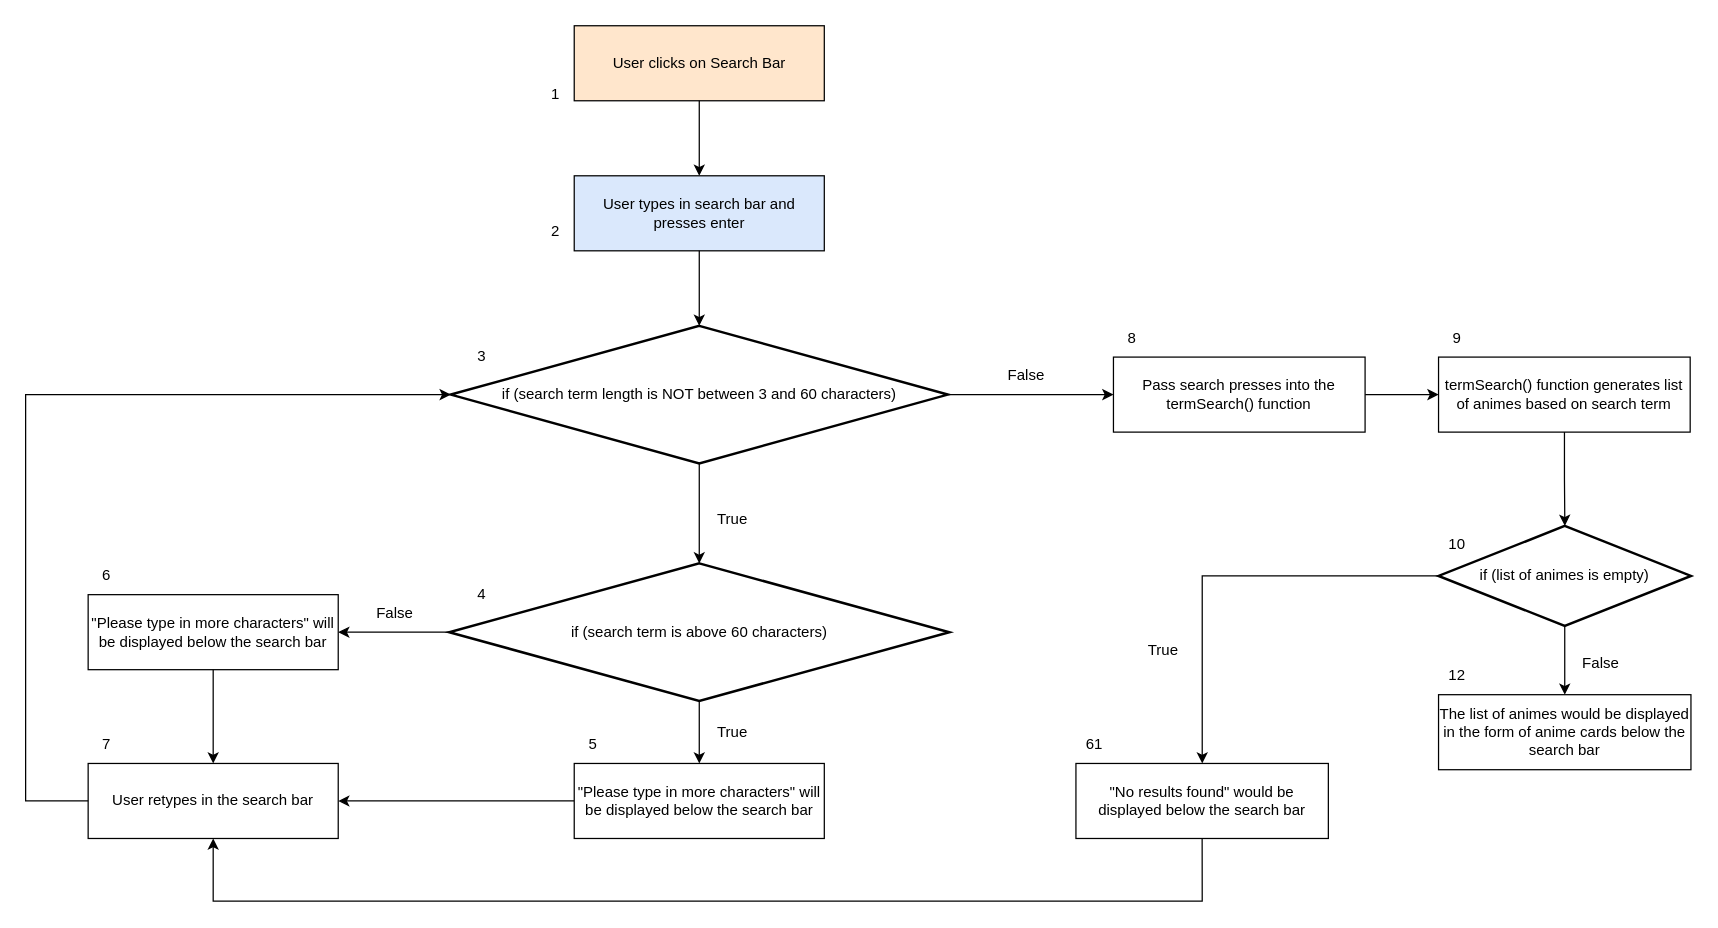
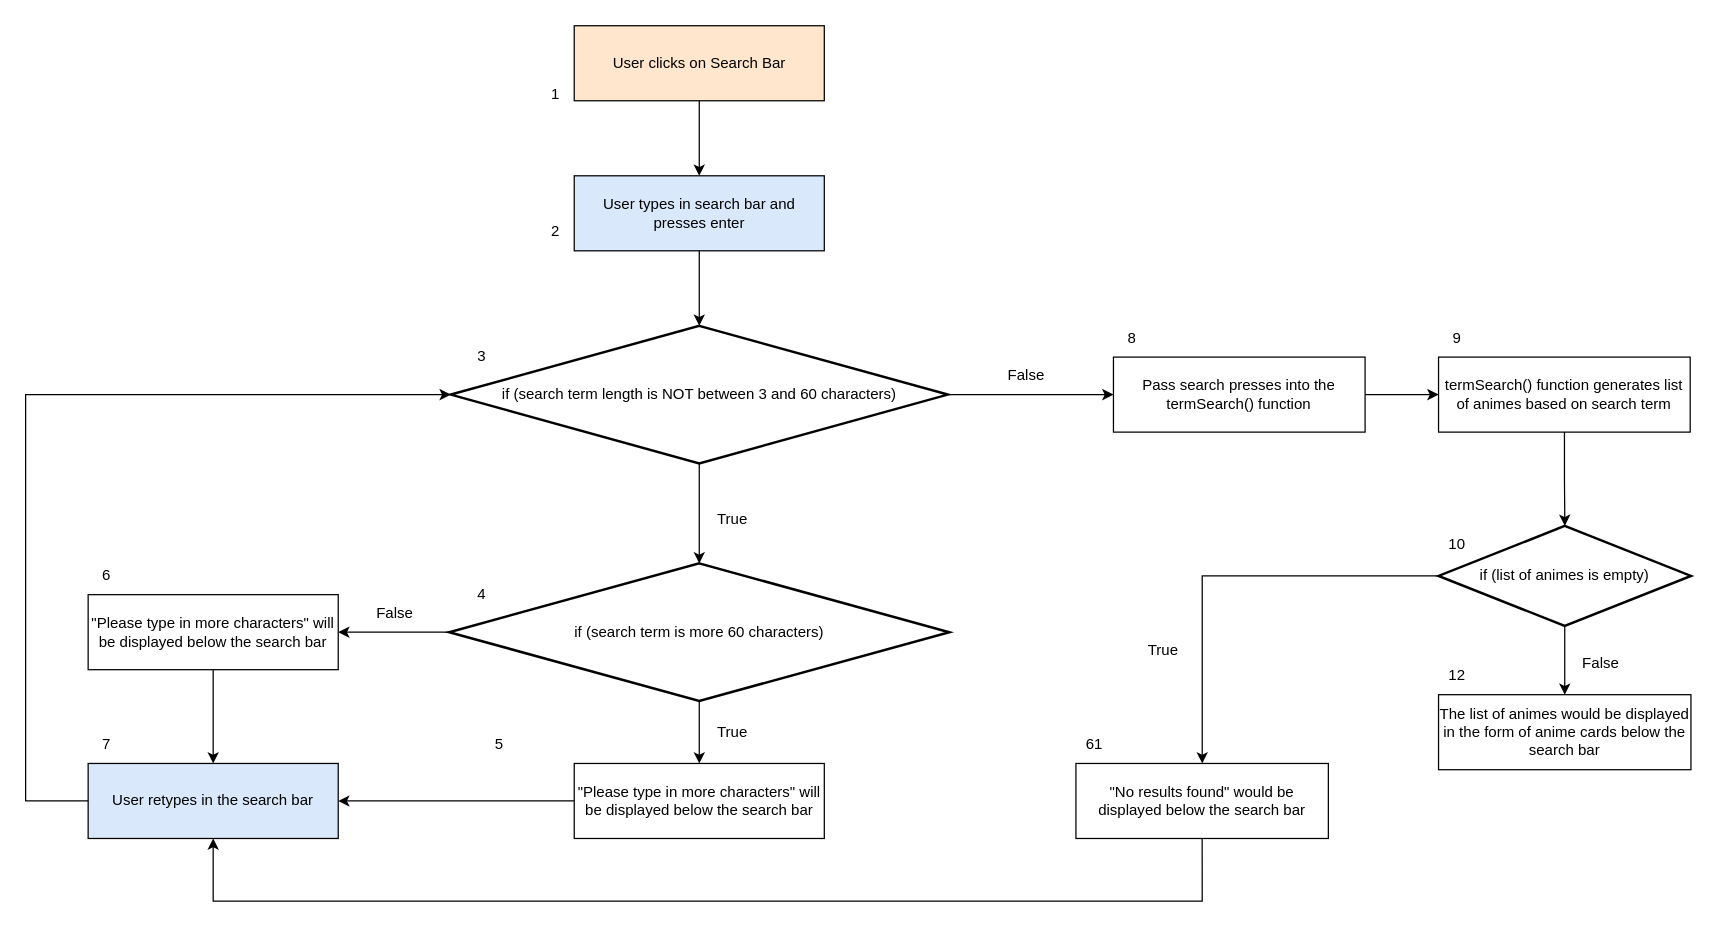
node "if (search term is above 60 characters)": label "if (search term is above 60 characters)" -> "if (search term is more 60 characters)"
node "5": moved (593, 744) -> (499, 744)
node "User retypes in the search bar": fillcolor #ffffff -> #dae8fc
